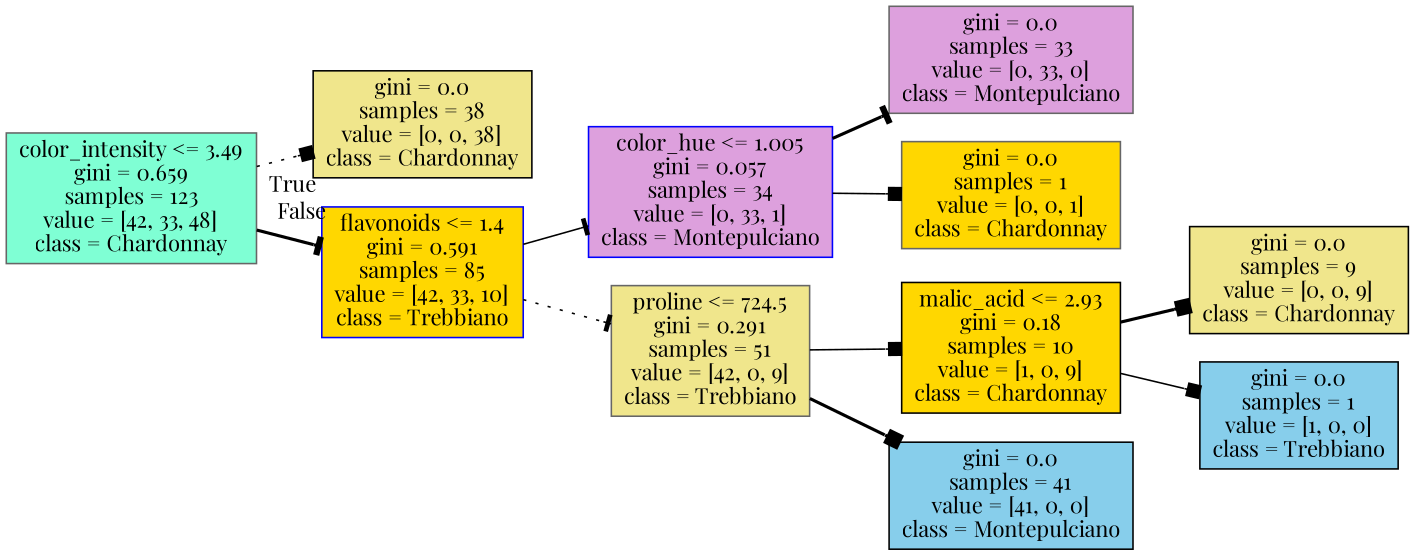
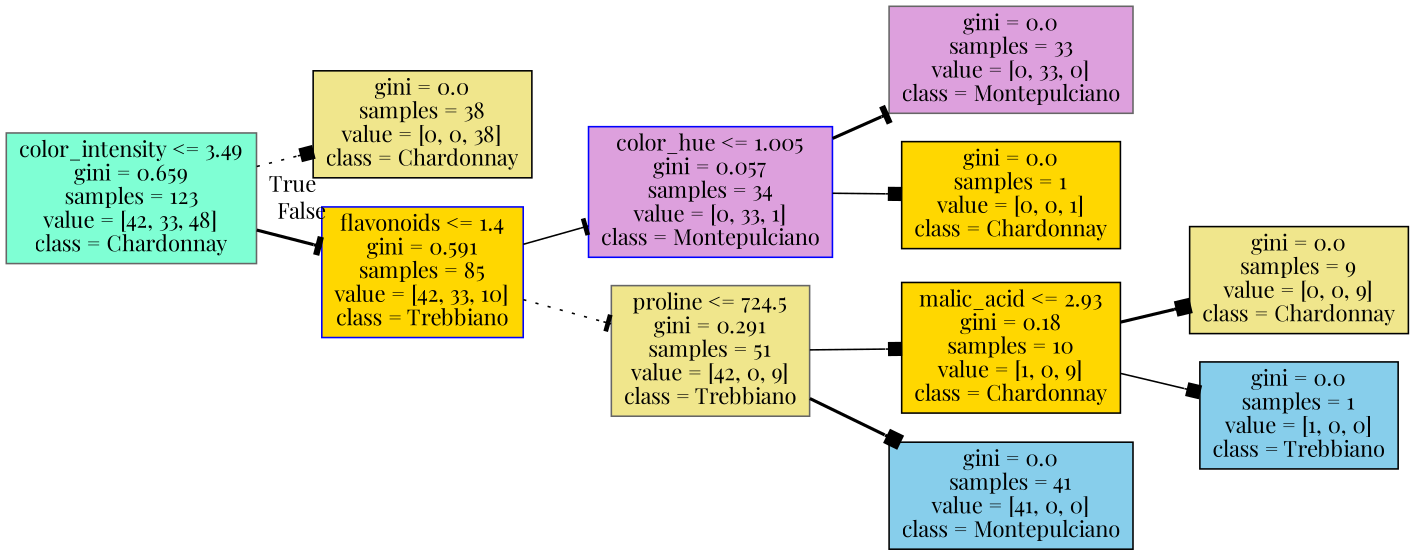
node "gini = 0.0 samples = 1 value = [0, 0, 1] class = Chardonnay": color gray40 -> black
